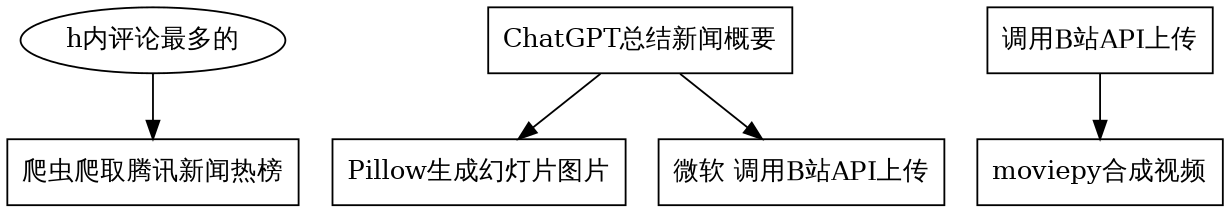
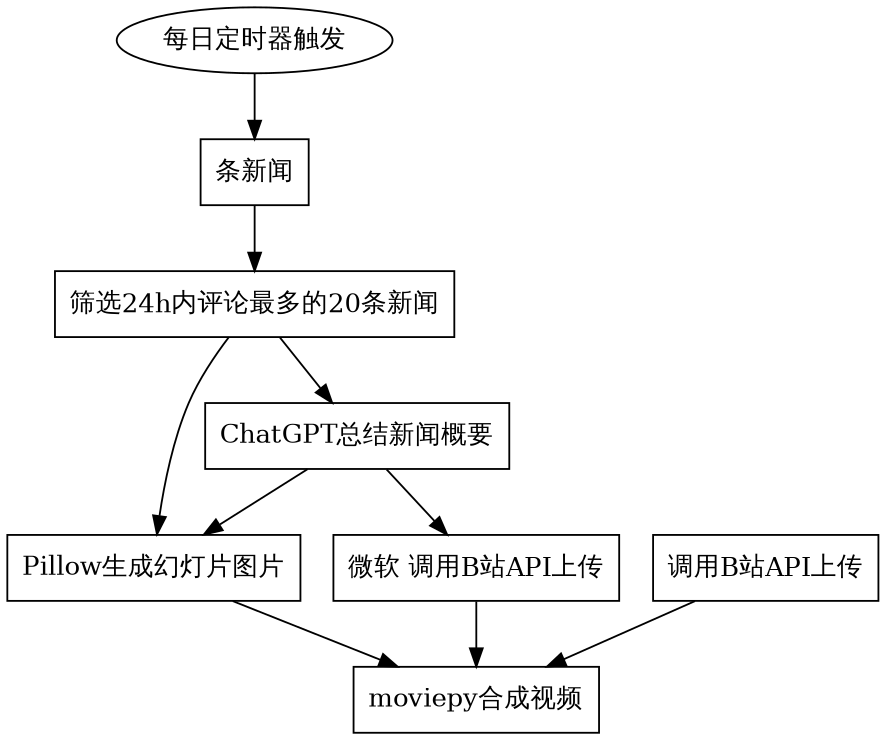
node "h内评论最多的": label "h内评论最多的" -> "每日定时器触发"
node "爬虫爬取腾讯新闻热榜": label "爬虫爬取腾讯新闻热榜" -> "条新闻"
node "筛选24h内评论最多的20条新闻": added
edge "微软 调用B站API上传" -> "moviepy合成视频": added
edge "Pillow生成幻灯片图片" -> "moviepy合成视频": added
